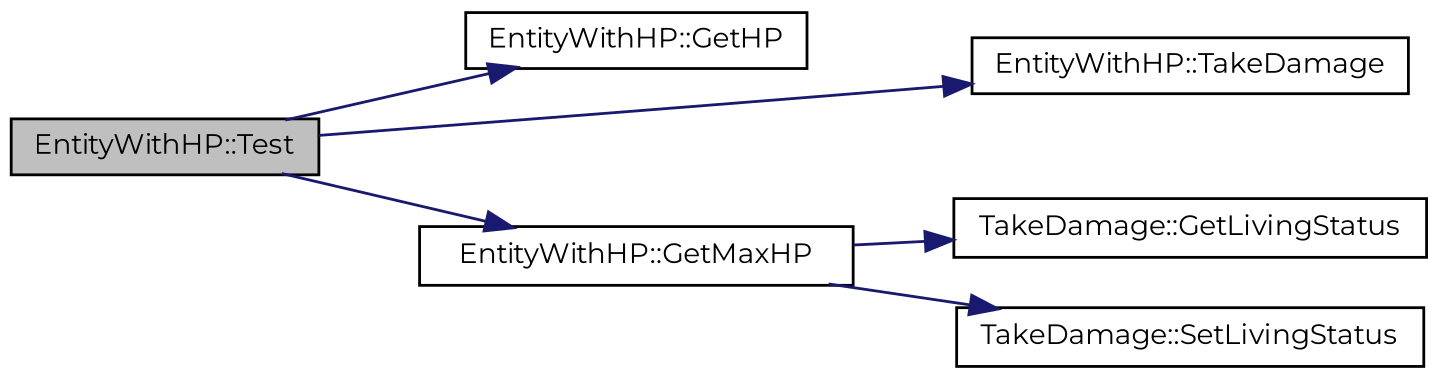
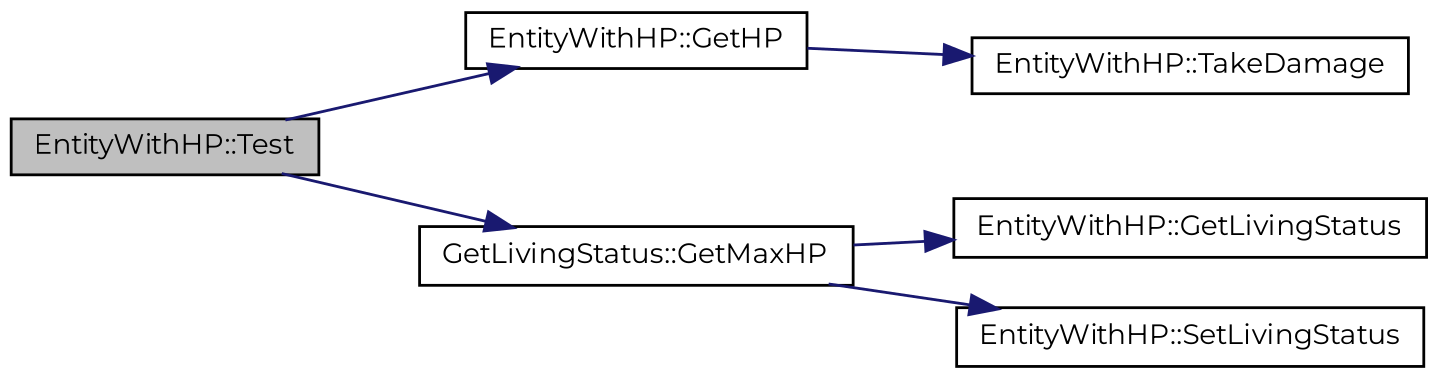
edge "EntityWithHP::Test" -> "EntityWithHP::TakeDamage": now "EntityWithHP::GetHP" -> "EntityWithHP::TakeDamage"
node "TakeDamage::GetLivingStatus": label "TakeDamage::GetLivingStatus" -> "EntityWithHP::GetLivingStatus"
node "EntityWithHP::GetMaxHP": label "EntityWithHP::GetMaxHP" -> "GetLivingStatus::GetMaxHP"
node "TakeDamage::SetLivingStatus": label "TakeDamage::SetLivingStatus" -> "EntityWithHP::SetLivingStatus"
